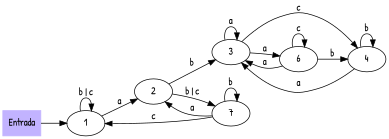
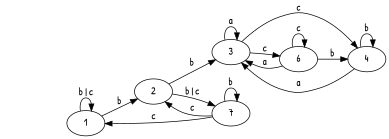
edge "3" -> "6": label "a" -> "c"
edge "1" -> "2": label "a" -> "b"
edge "7" -> "2": label "a" -> "c"
node "Entrada": removed
